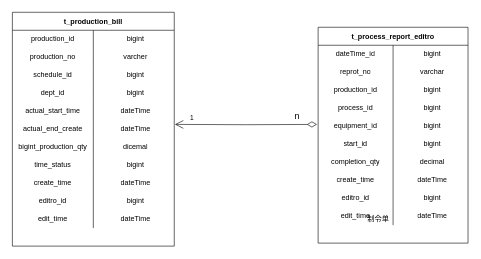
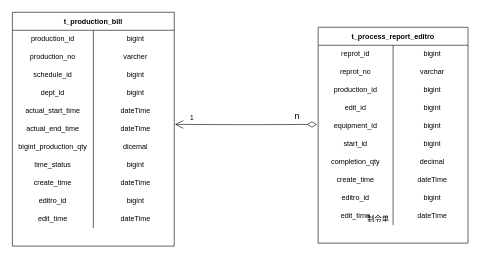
node "dateTime_id": label "dateTime_id" -> "reprot_id"
node "process_id": label "process_id" -> "edit_id"
node "actual_end_create": label "actual_end_create" -> "actual_end_time"
